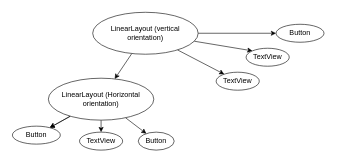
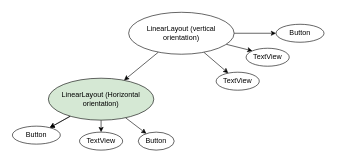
node "LinearLayout (vertical orientation)": moved (146, 33) -> (182, 33)
node "LinearLayout (Horizontal orientation)": fillcolor #ffffff -> #d5e8d4
